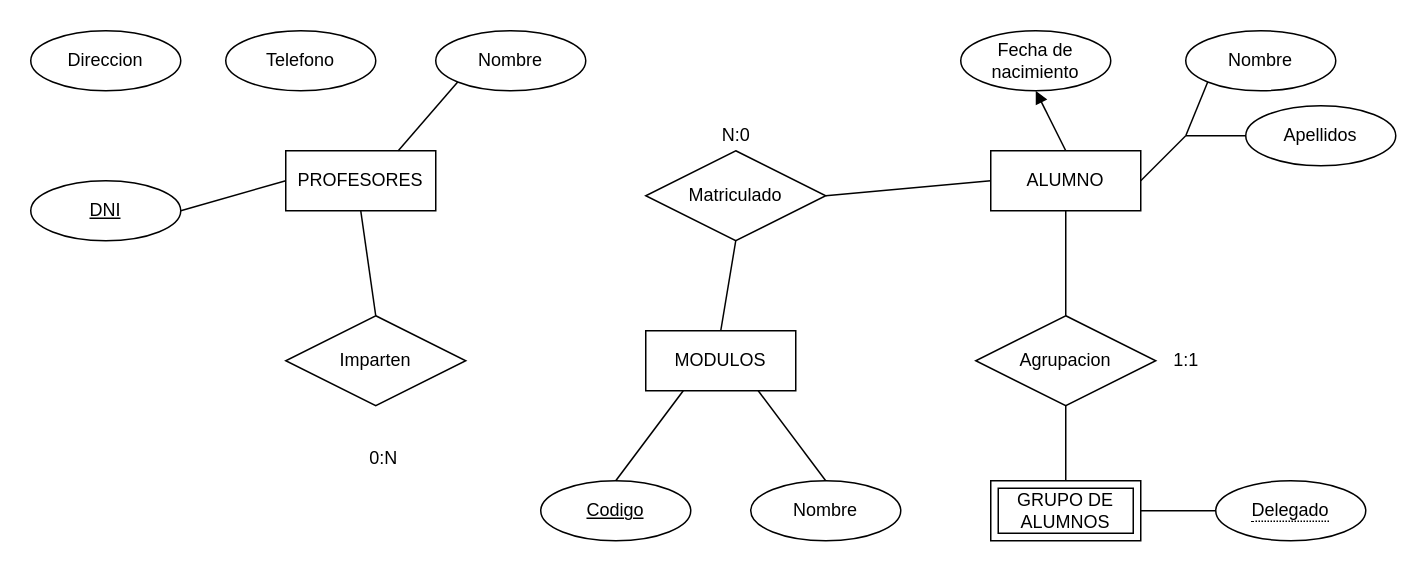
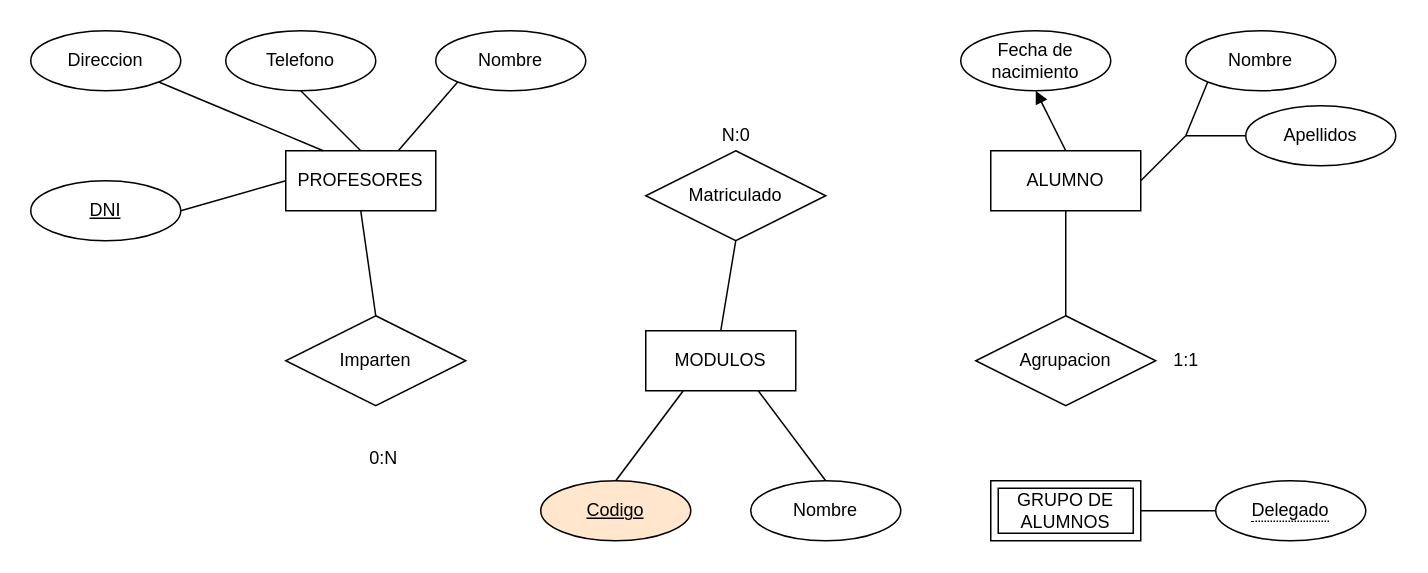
edge "Direccion" -- "PROFESORES": added
edge "Telefono" -- "PROFESORES": added
edge "ALUMNO" -- "Matriculado": removed
edge "Agrupacion" -- "GRUPO DE ALUMNOS": removed
node "Codigo": fillcolor #ffffff -> #ffe6cc
